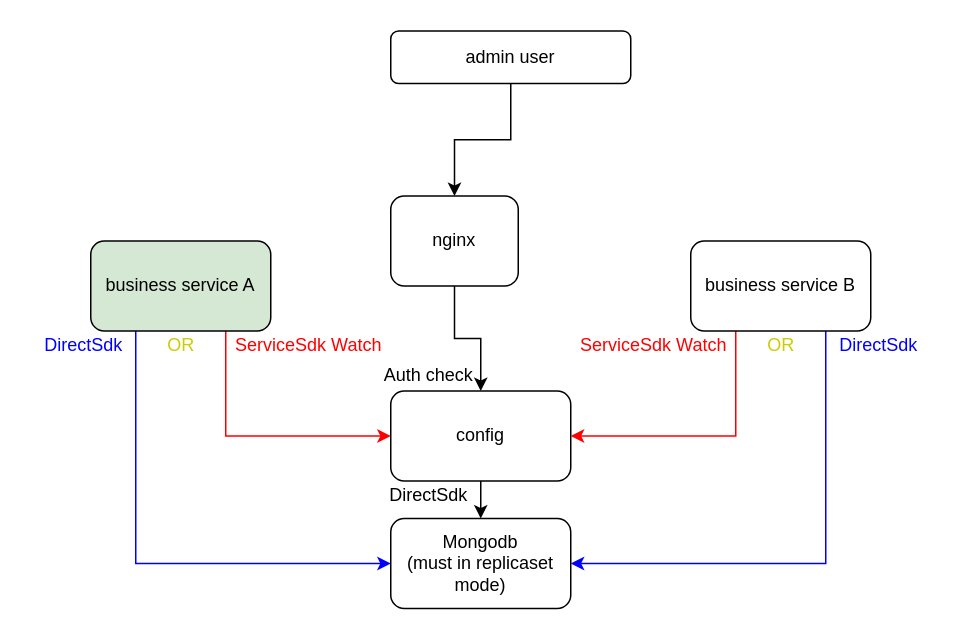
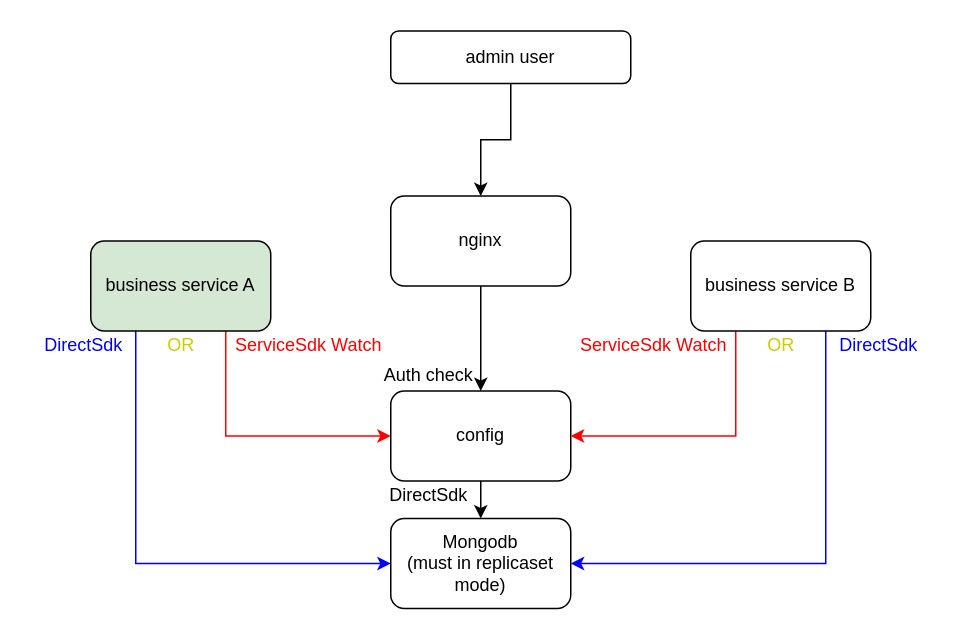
node "nginx": size 128x90 -> 180x90
